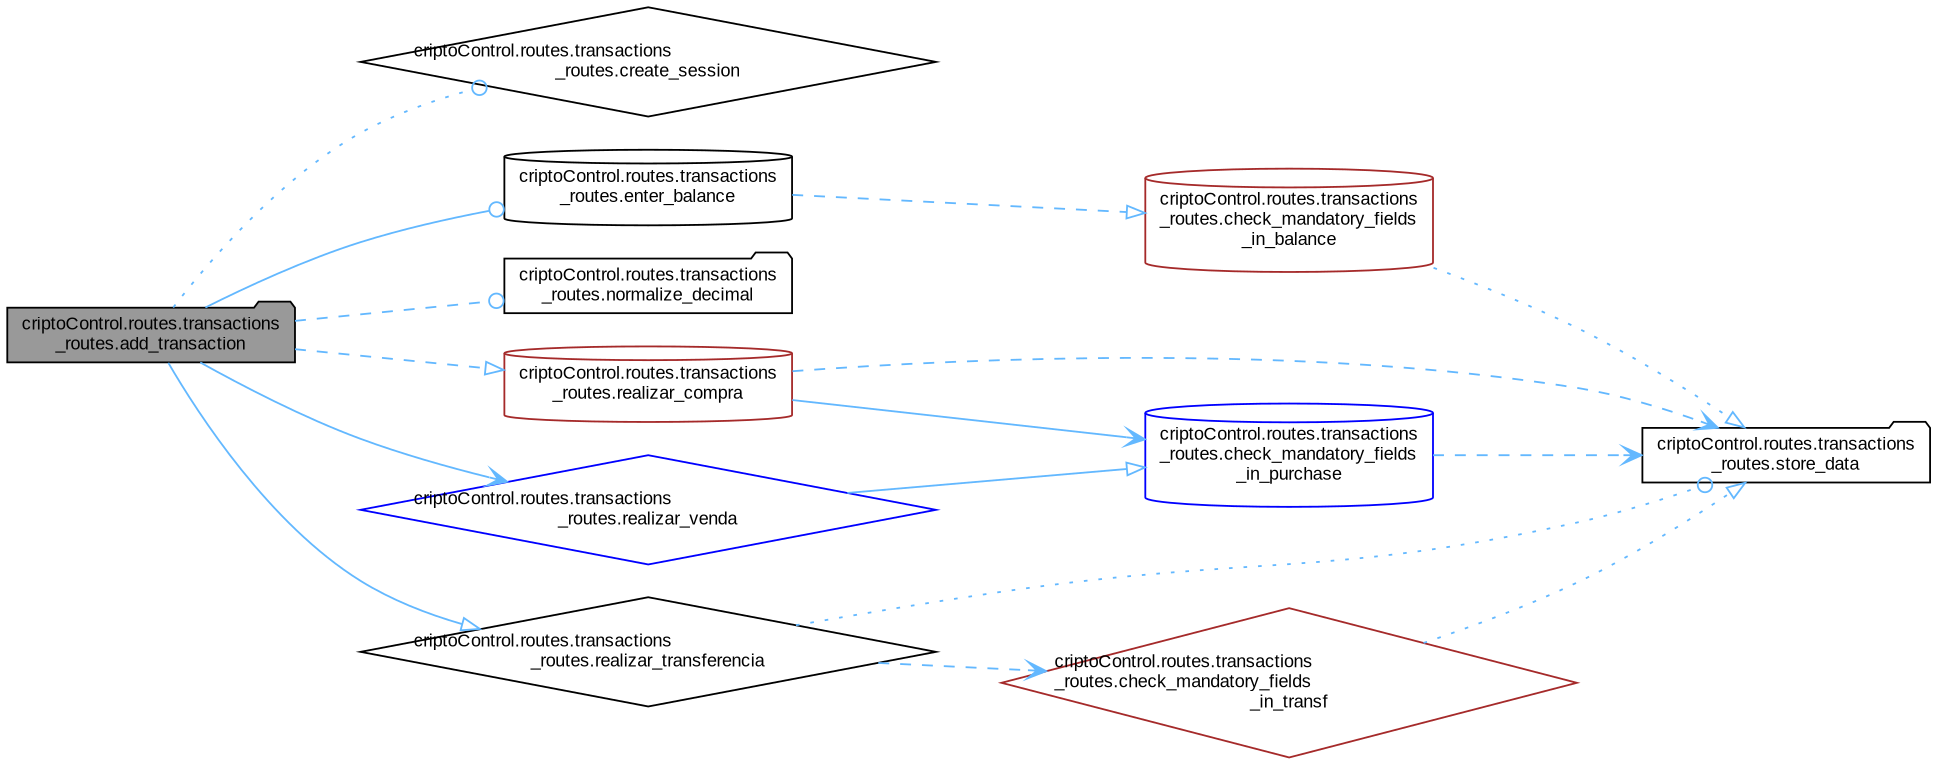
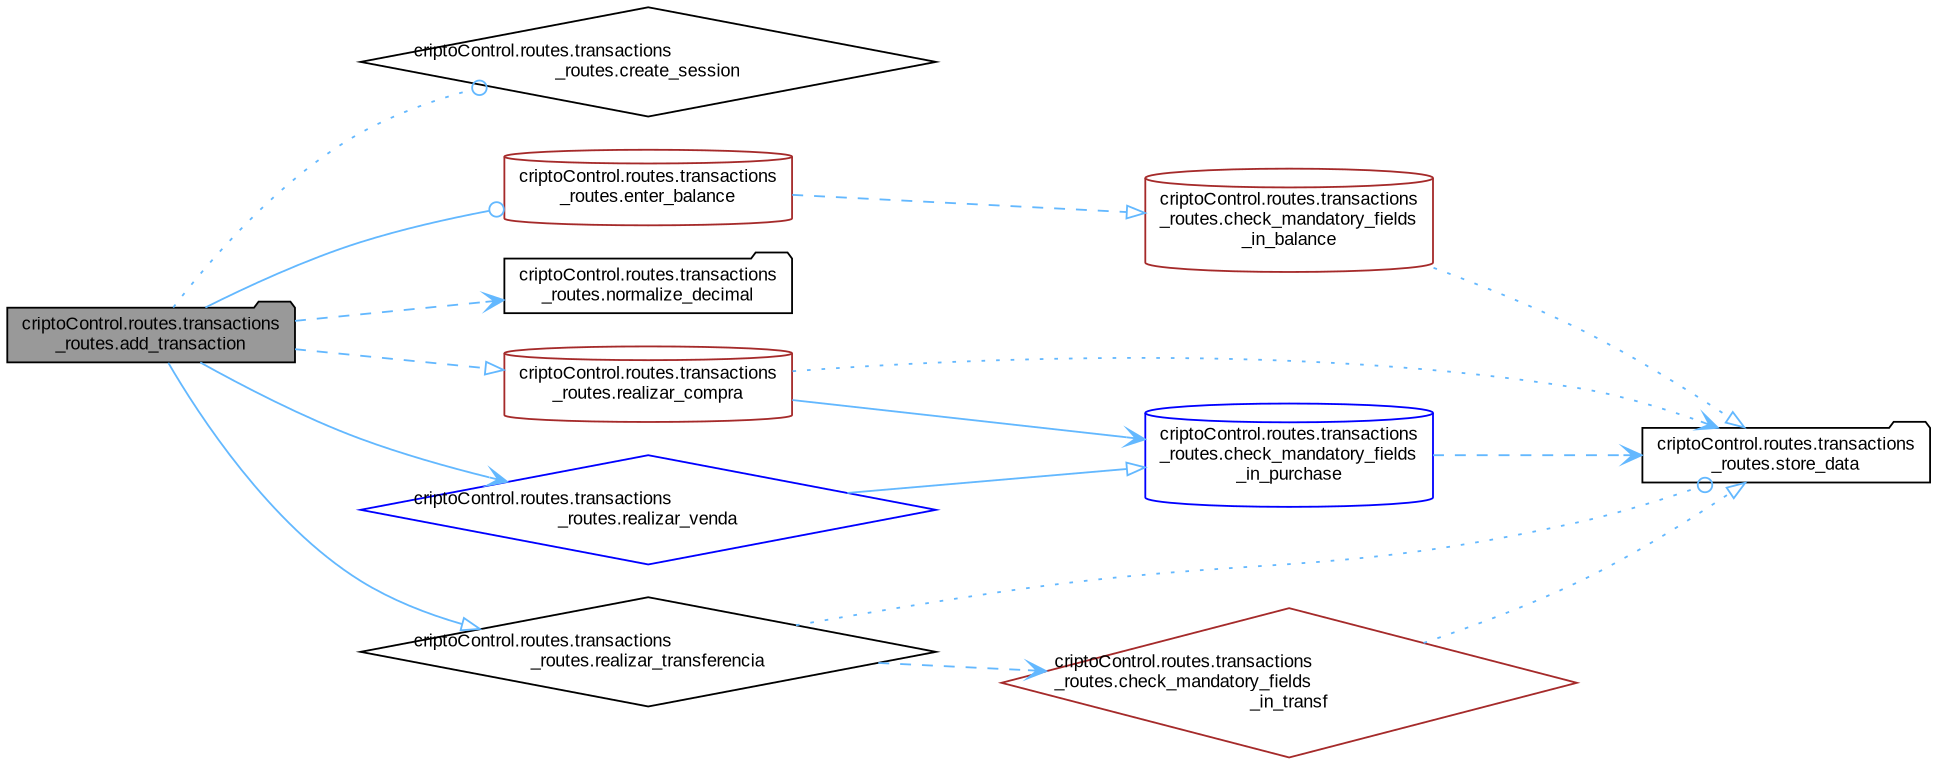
node "criptoControl.routes.transactions _routes.enter_balance": color black -> brown
edge "criptoControl.routes.transactions _routes.add_transaction" -> "criptoControl.routes.transactions _routes.normalize_decimal": arrowhead odot -> vee
edge "criptoControl.routes.transactions _routes.realizar_compra" -> "criptoControl.routes.transactions _routes.store_data": style dashed -> dotted
